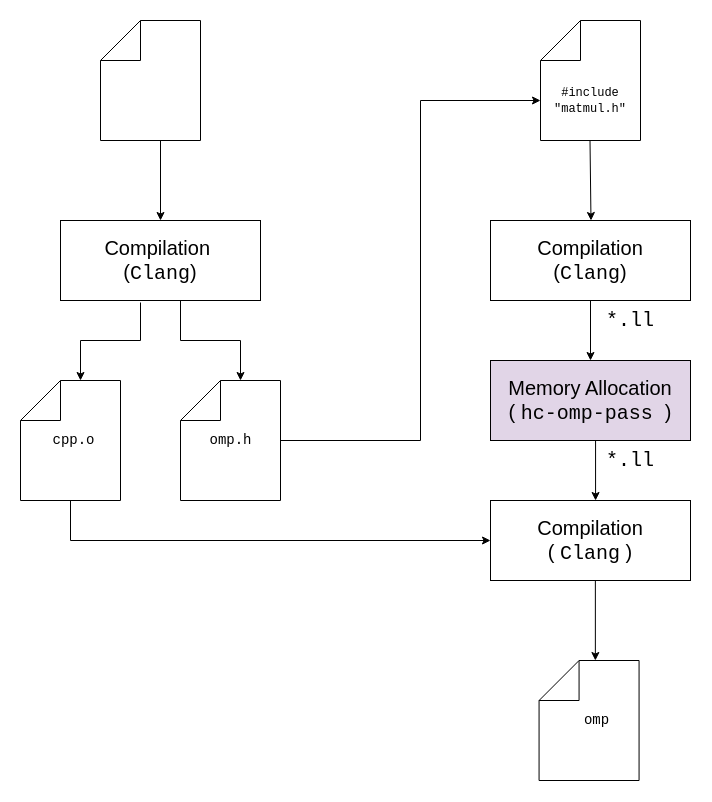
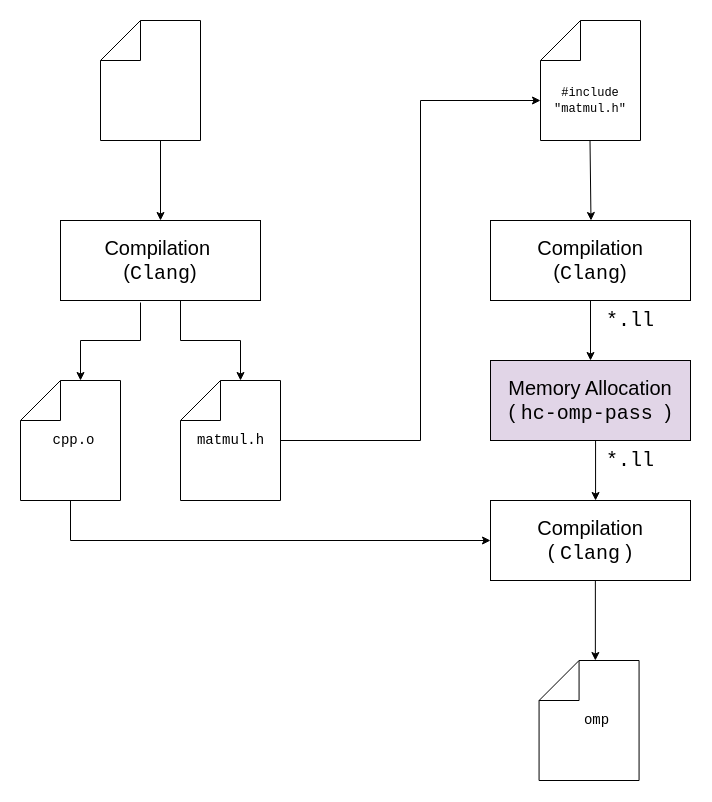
node "omp.h": label "omp.h" -> "matmul.h"
